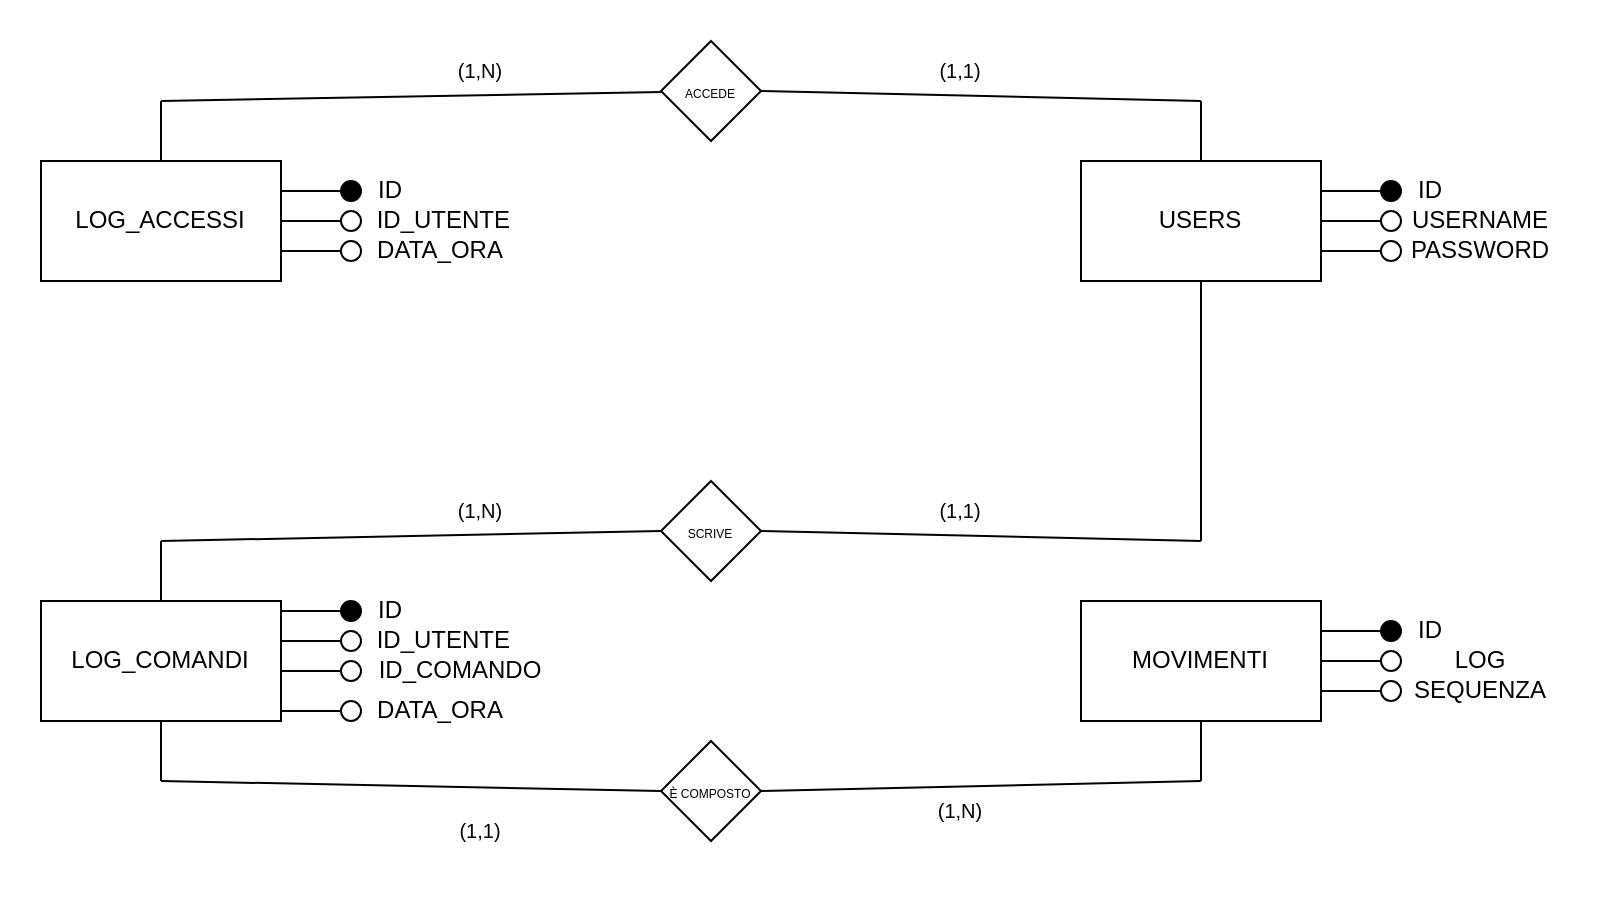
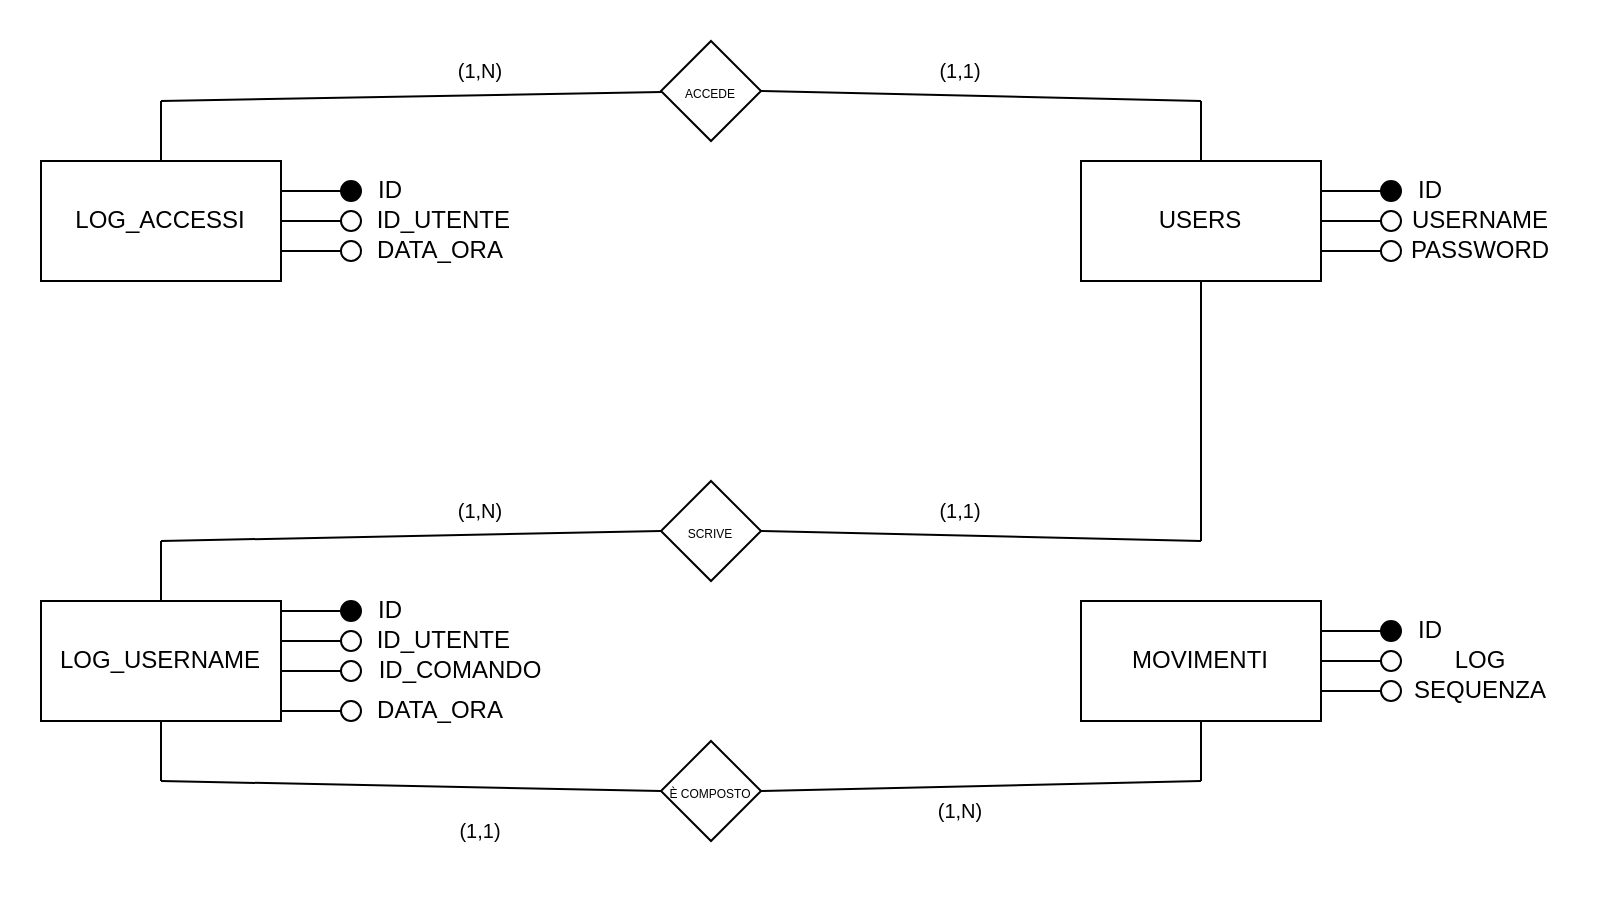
node "LOG_COMANDI": label "LOG_COMANDI" -> "LOG_USERNAME"
